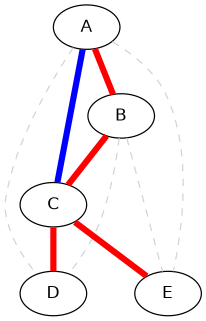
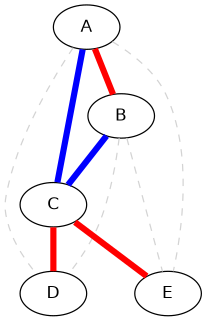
edge "B" -- "C": color red -> blue
